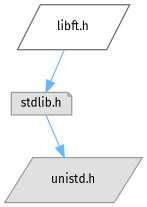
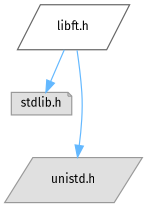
edge "stdlib.h" -> "unistd.h": now "libft.h" -> "unistd.h"
